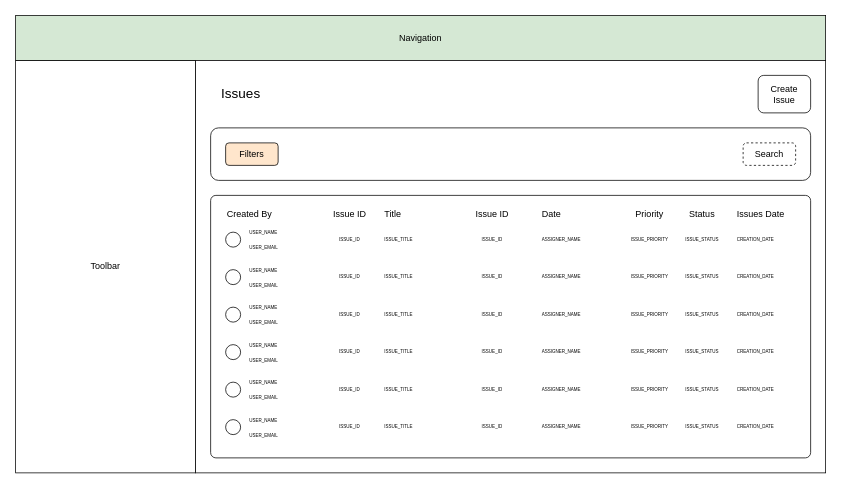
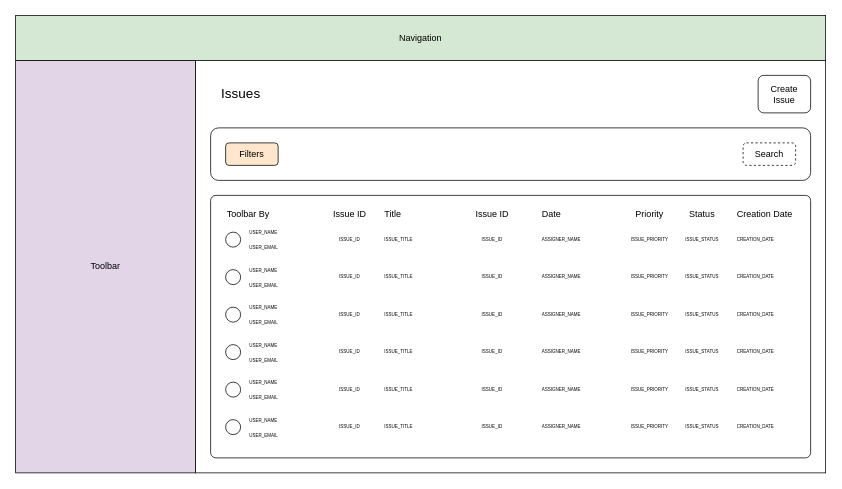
node "Created By": label "Created By" -> "Toolbar By"
node "Issues Date": label "Issues Date" -> "Creation Date"
node "Toolbar": fillcolor #ffffff -> #e1d5e7
